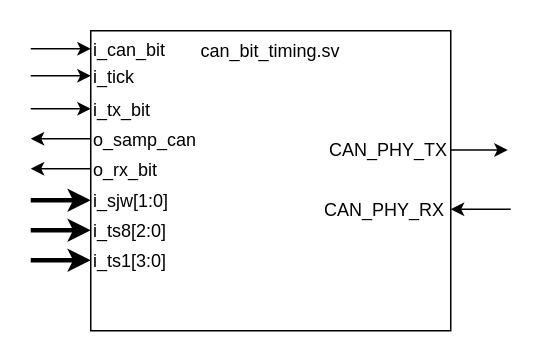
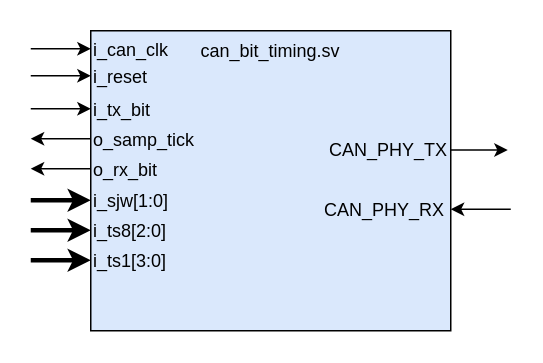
node "i_can_bit": label "i_can_bit" -> "i_can_clk"
node "i_tick": label "i_tick" -> "i_reset"
node "o_samp_can": label "o_samp_can" -> "o_samp_tick"
node "can_bit_timing.sv": fillcolor #ffffff -> #dae8fc
